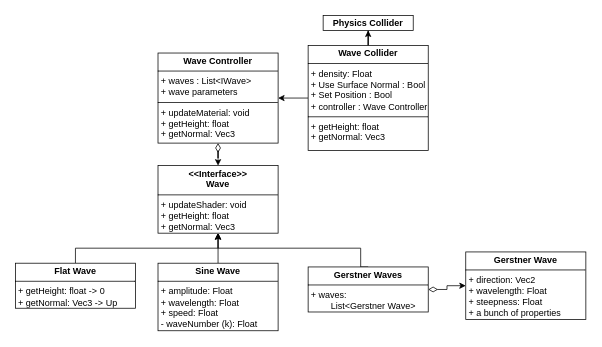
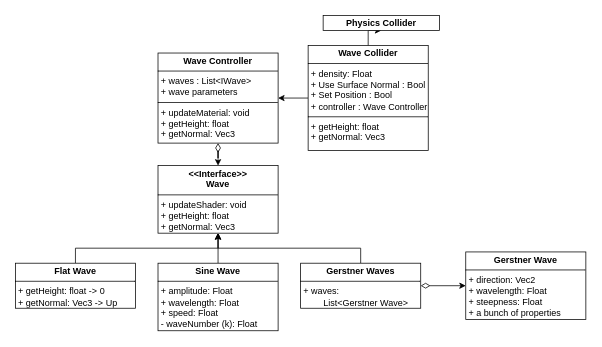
node "Physics Collider": size 90x15 -> 116x15
node "Gerstner Waves + waves: List<Gerstner Wave>": moved (368, 289) -> (360, 285)
